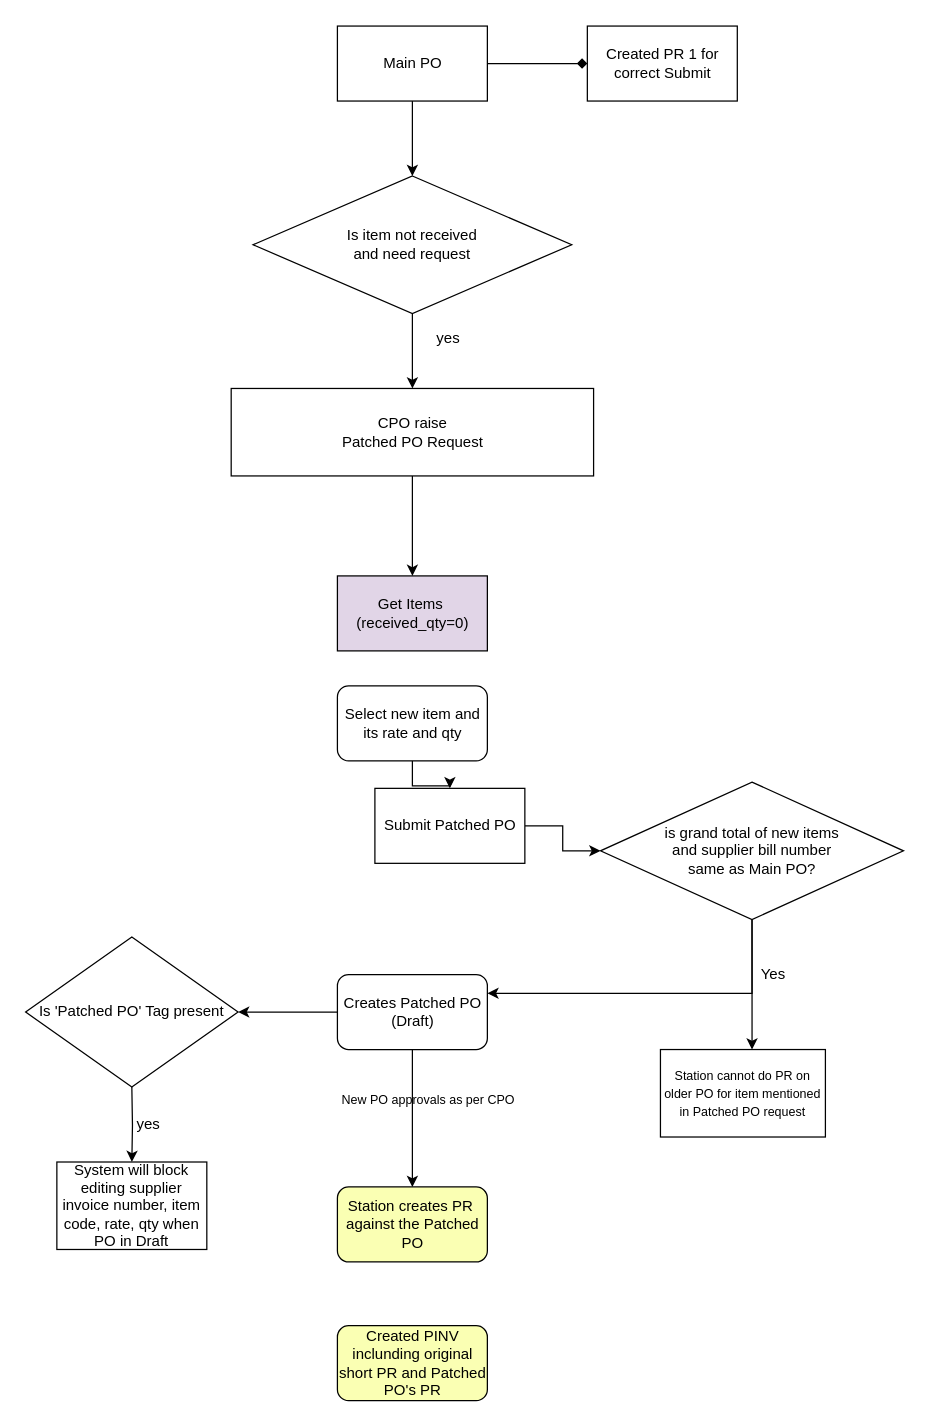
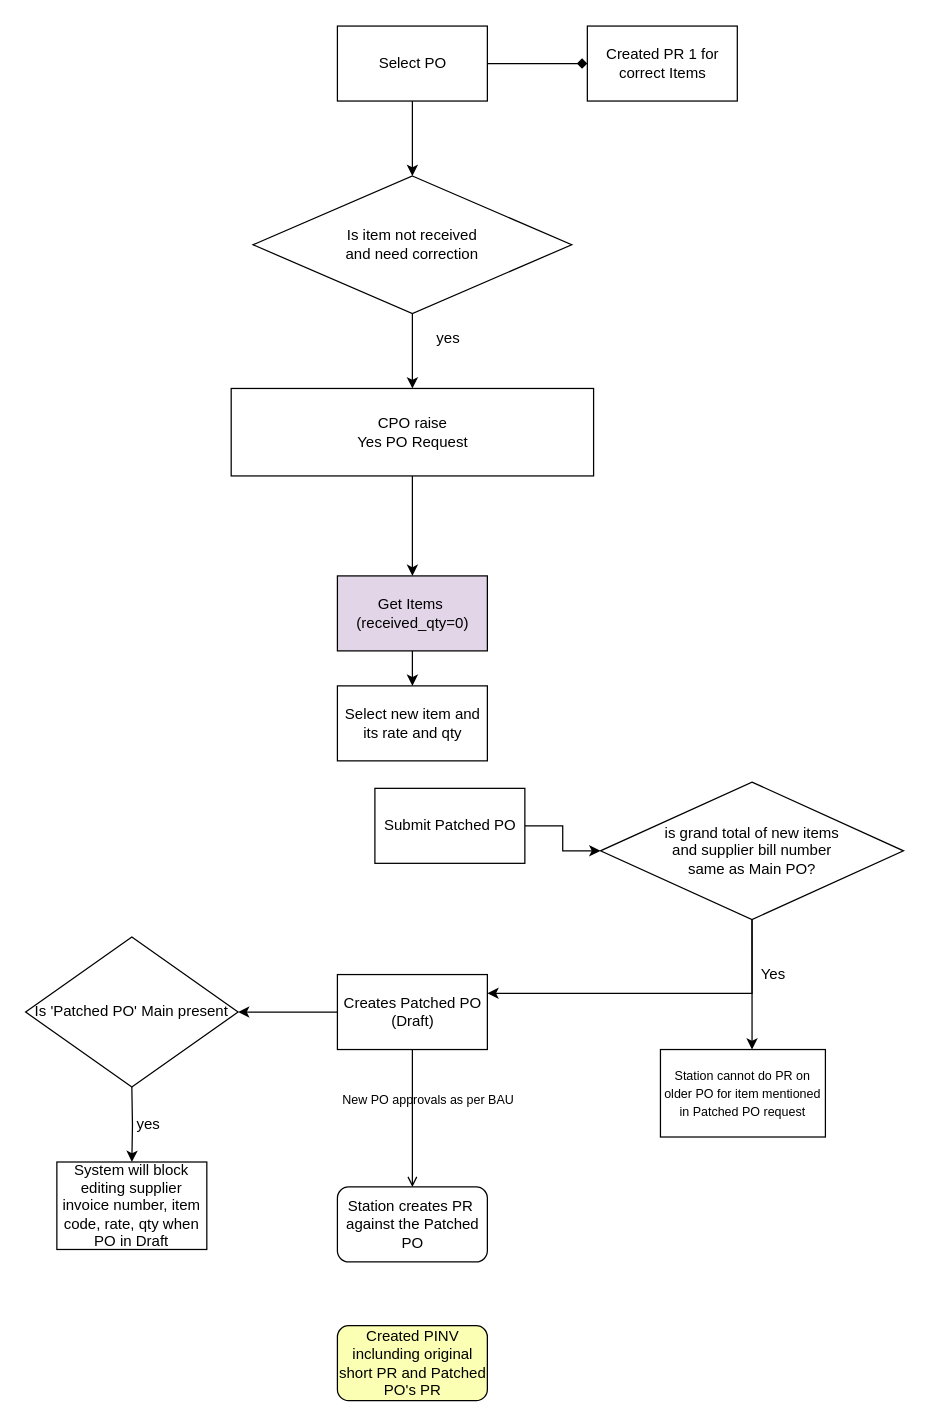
node "Main PO": label "Main PO" -> "Select PO"
node "Created PR 1 for correct Submit": label "Created PR 1 for correct Submit" -> "Created PR 1 for correct Items"
node "Is item not received and need request": label "Is item not received and need request" -> "Is item not received and need correction"
node "CPO raise Patched PO Request": label "CPO raise Patched PO Request" -> "CPO raise Yes PO Request"
edge "Get Items (received_qty=0)" -> "Select new item and its rate and qty": added
node "Select new item and its rate and qty": shape rounded rectangle -> rectangle
edge "Select new item and its rate and qty" -> "Submit Patched PO": removed
node "Is 'Patched PO' Tag present": label "Is 'Patched PO' Tag present" -> "Is 'Patched PO' Main present"
node "Creates Patched PO (Draft)": shape rounded rectangle -> rectangle
node "New PO approvals as per CPO": label "New PO approvals as per CPO" -> "New PO approvals as per BAU"
edge "Creates Patched PO (Draft)" -> "Station creates PR against the Patched PO": arrowhead classic -> open
node "Station creates PR against the Patched PO": fillcolor #faffb3 -> #ffffff
